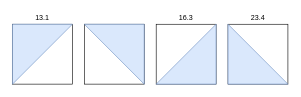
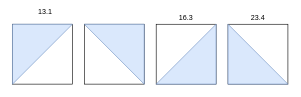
node "13.1": moved (42, 18) -> (45, 12)
